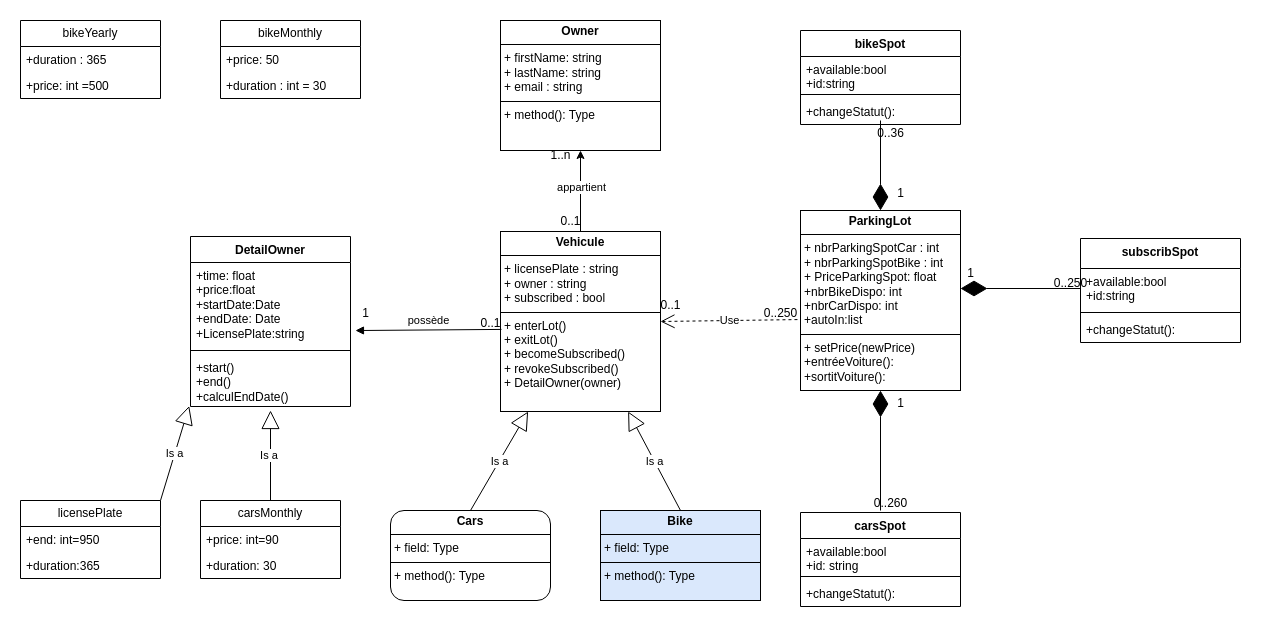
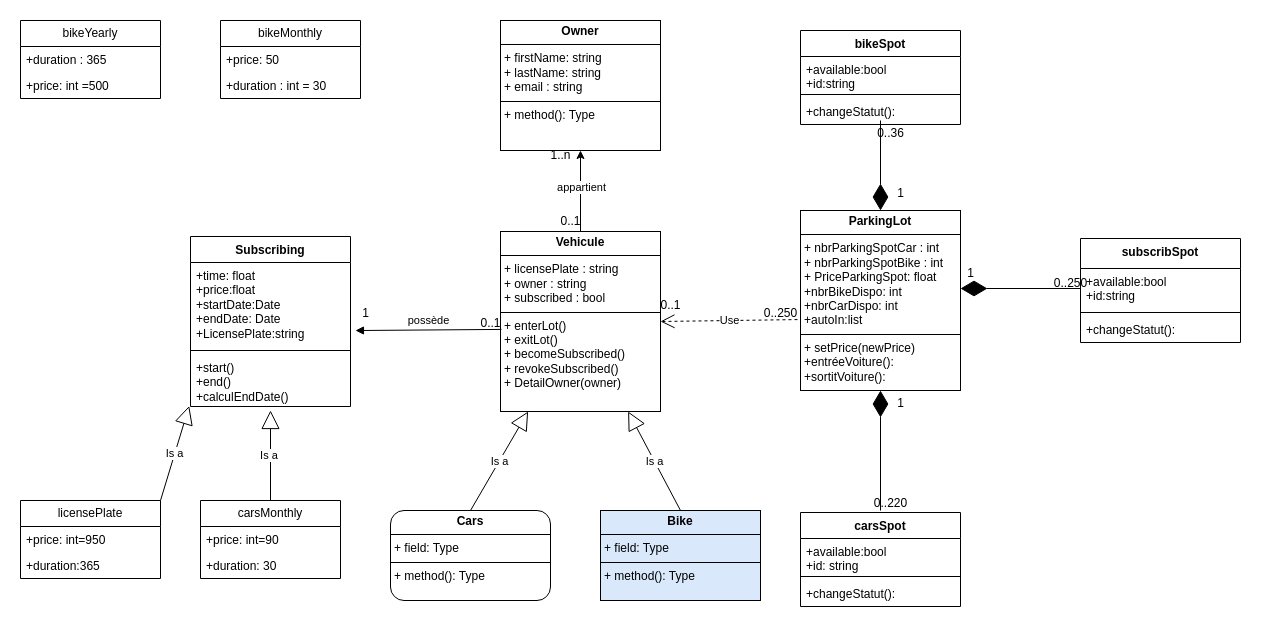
node "DetailOwner": label "DetailOwner" -> "Subscribing"
node "0..260": label "0..260" -> "0..220"
node "+end: int=950": label "+end: int=950" -> "+price: int=950"
